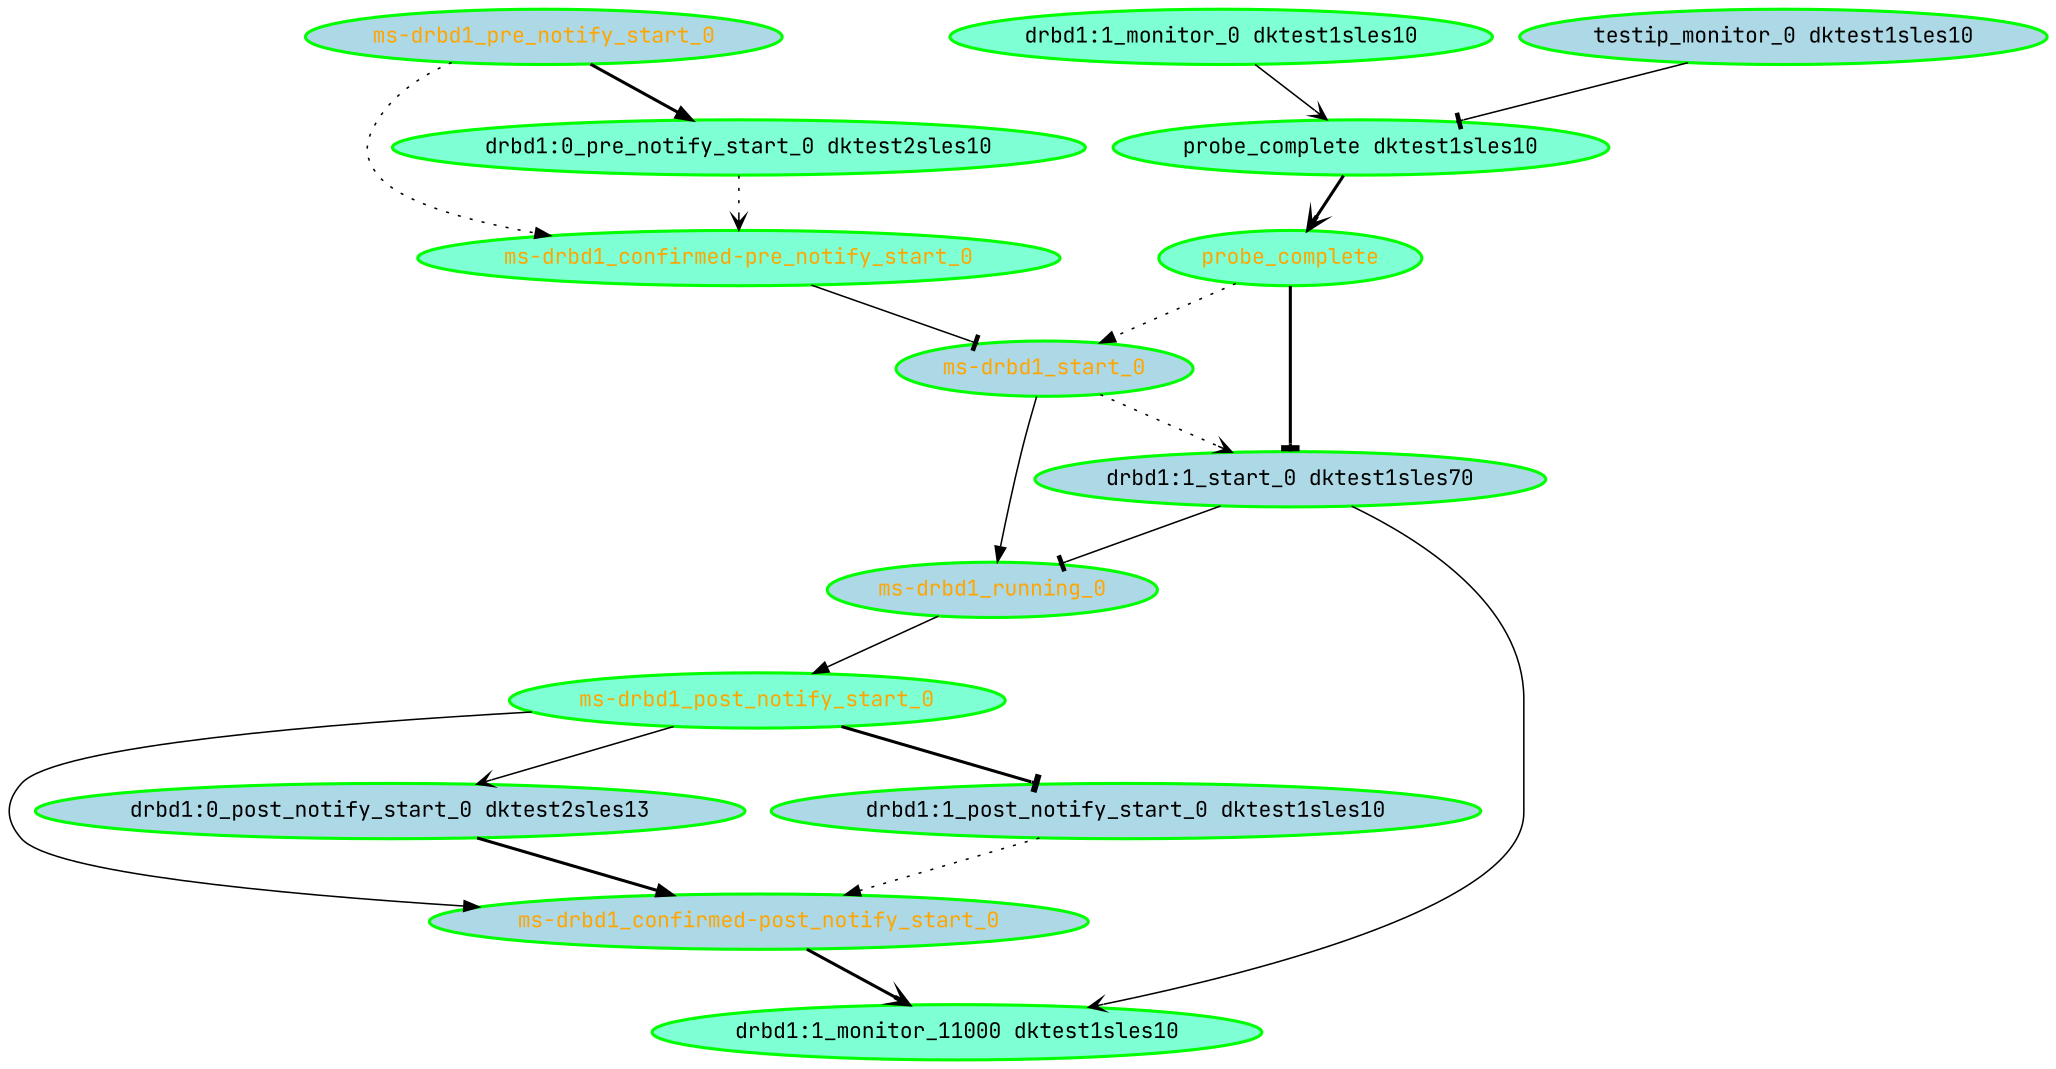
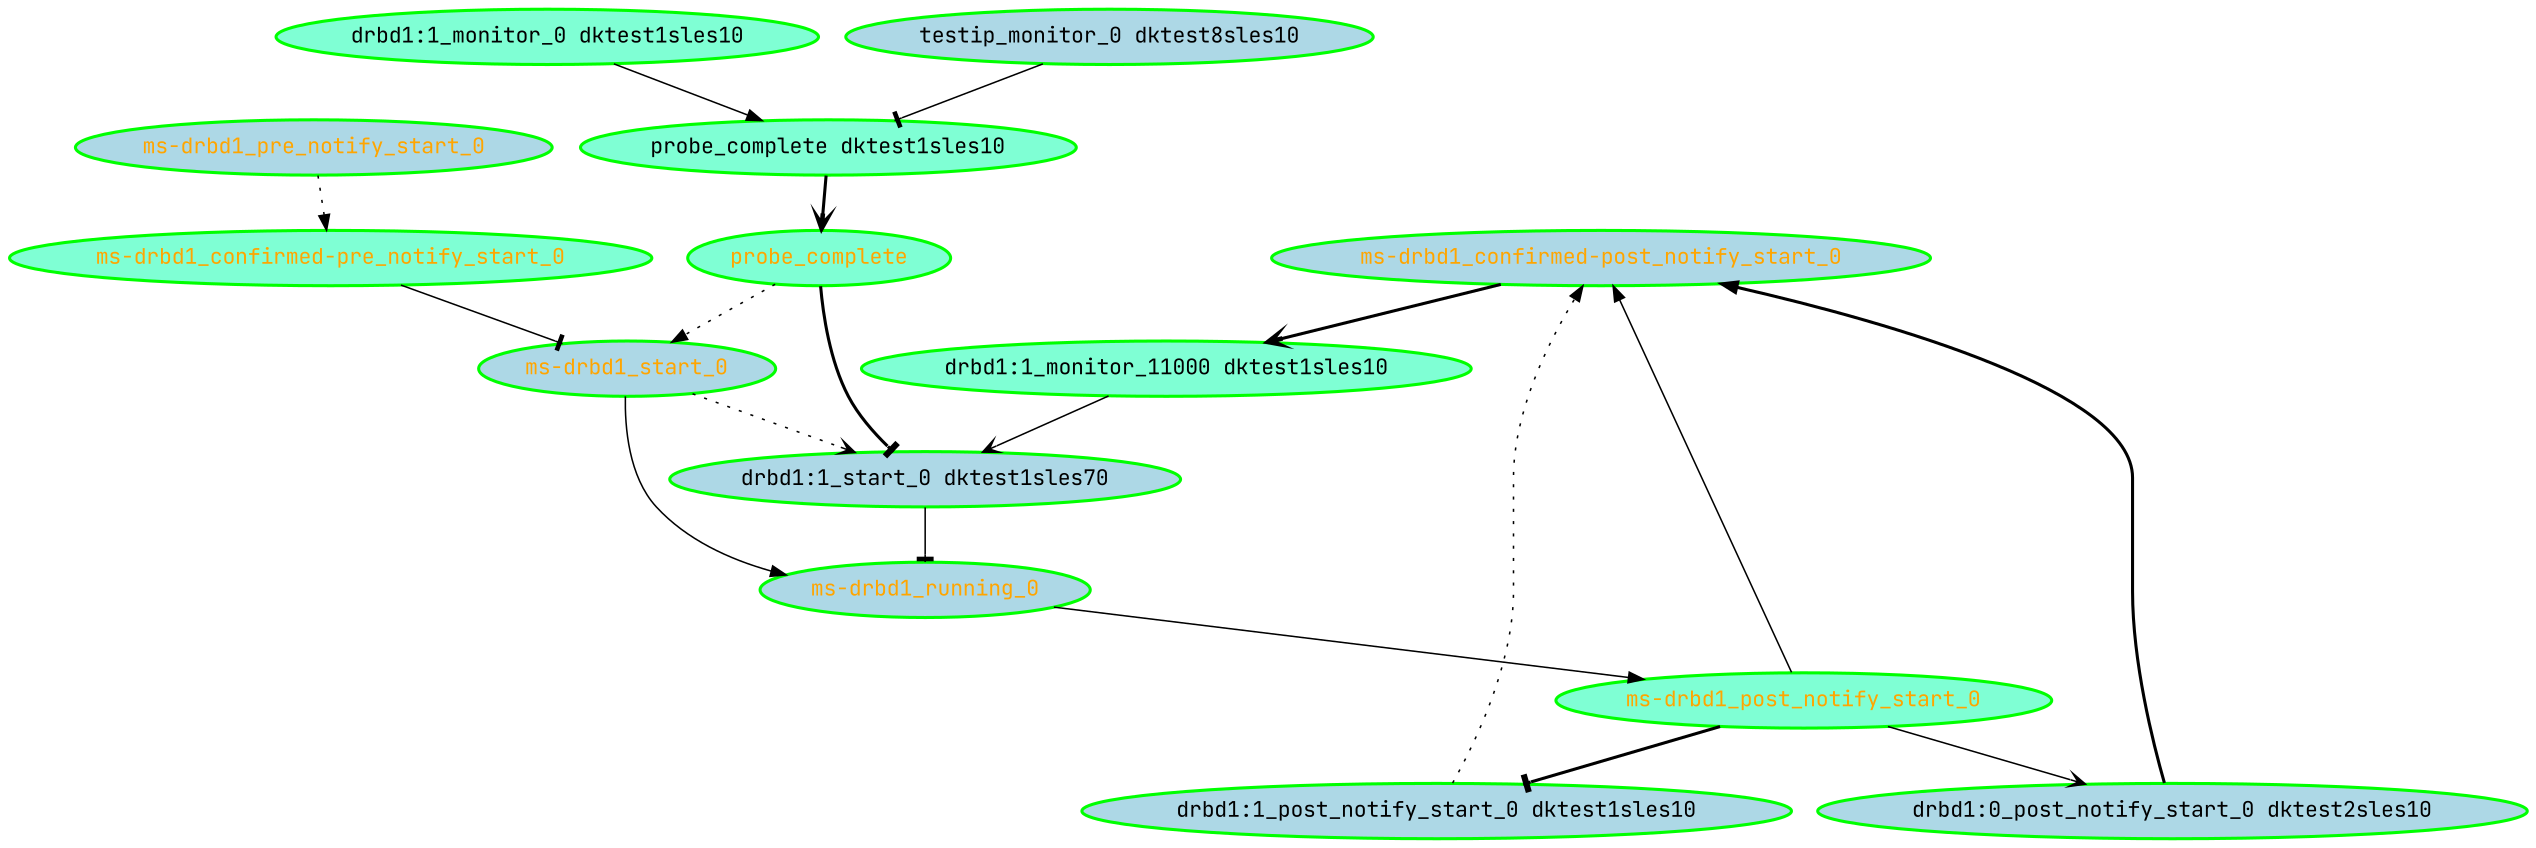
node "testip_monitor_0 dktest1sles10": label "testip_monitor_0 dktest1sles10" -> "testip_monitor_0 dktest8sles10"
edge "drbd1:1_monitor_0 dktest1sles10" -> "probe_complete dktest1sles10": arrowhead vee -> normal
node "drbd1:0_pre_notify_start_0 dktest2sles10": removed
node "drbd1:0_post_notify_start_0 dktest2sles13": label "drbd1:0_post_notify_start_0 dktest2sles13" -> "drbd1:0_post_notify_start_0 dktest2sles10"
edge "drbd1:1_start_0 dktest1sles70" -> "drbd1:1_monitor_11000 dktest1sles10": reversed
